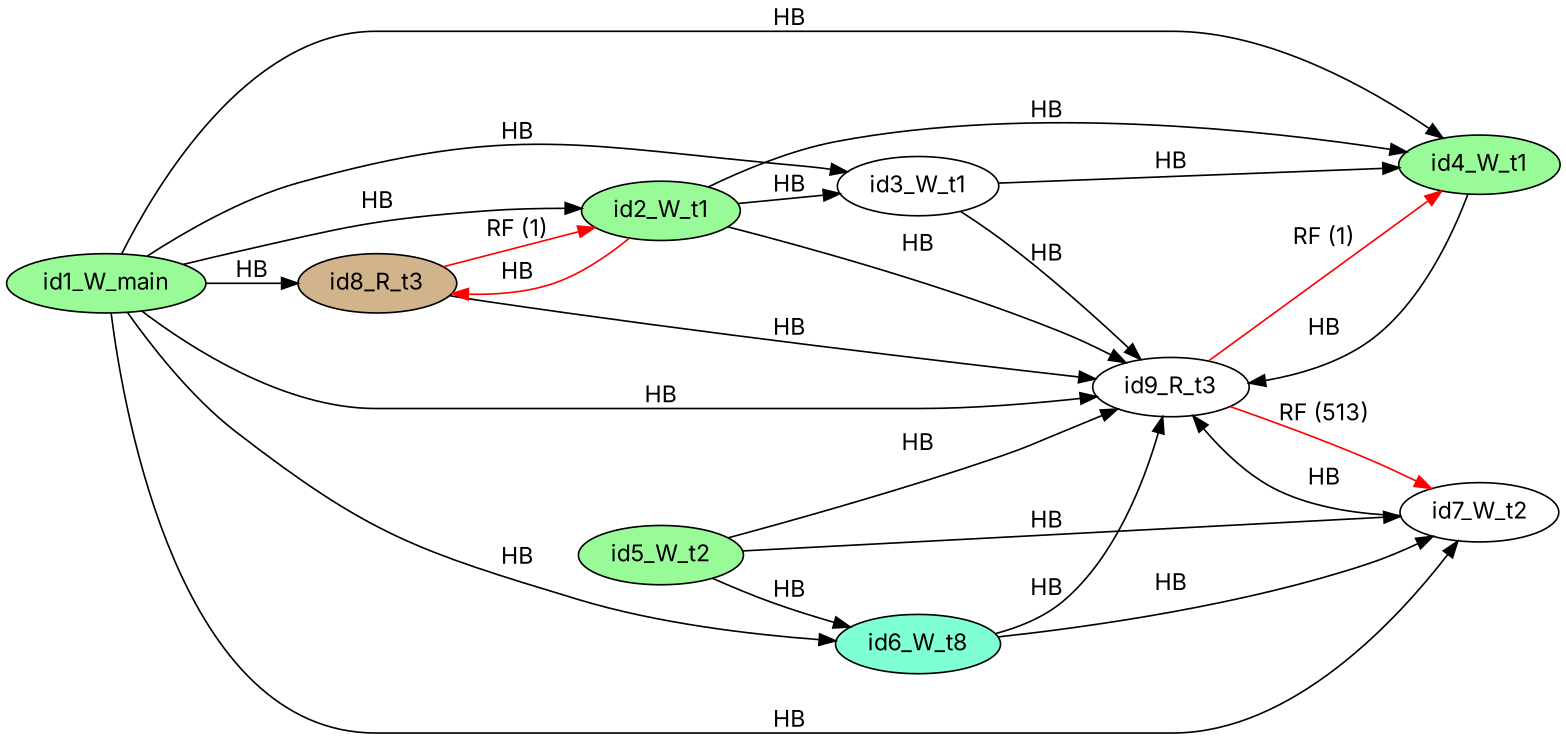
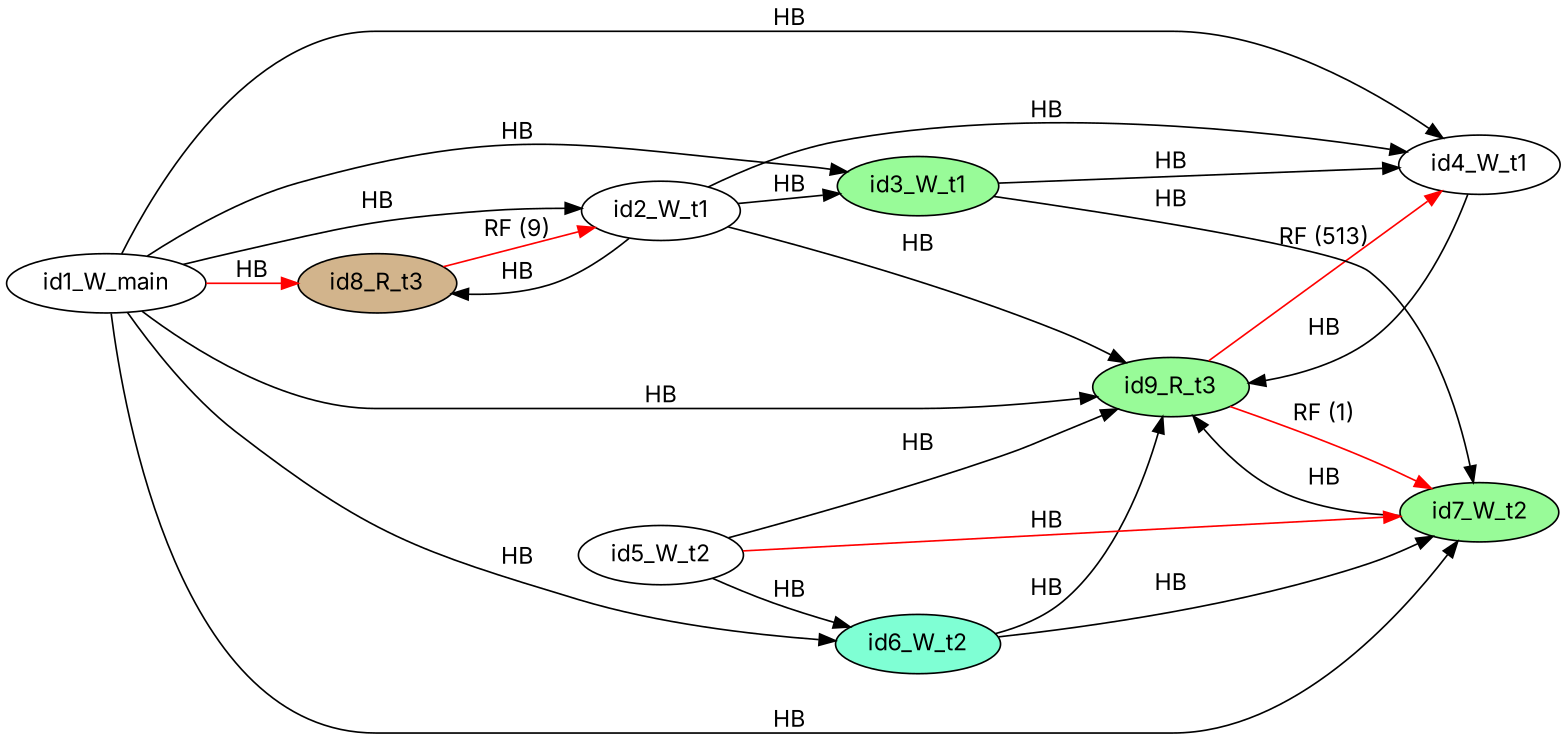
node "id4_W_t1": fillcolor palegreen -> white
node "id3_W_t1": fillcolor white -> palegreen
node "id2_W_t1": fillcolor palegreen -> white
edge "id8_R_t3" -> "id2_W_t1": label "RF (1)" -> "RF (9)"
edge "id9_R_t3" -> "id4_W_t1": label "RF (1)" -> "RF (513)"
edge "id3_W_t1" -> "id9_R_t3": now "id3_W_t1" -> "id7_W_t2"
node "id1_W_main": fillcolor palegreen -> white
edge "id1_W_main" -> "id8_R_t3": color black -> red
edge "id2_W_t1" -> "id8_R_t3": color red -> black
edge "id8_R_t3" -> "id9_R_t3": removed, label "HB"
node "id9_R_t3": fillcolor white -> palegreen
edge "id9_R_t3" -> "id7_W_t2": label "RF (513)" -> "RF (1)"
node "id7_W_t2": fillcolor white -> palegreen
edge "id5_W_t2" -> "id7_W_t2": color black -> red
node "id5_W_t2": fillcolor palegreen -> white
node "id6_W_t8": label "id6_W_t8" -> "id6_W_t2"
